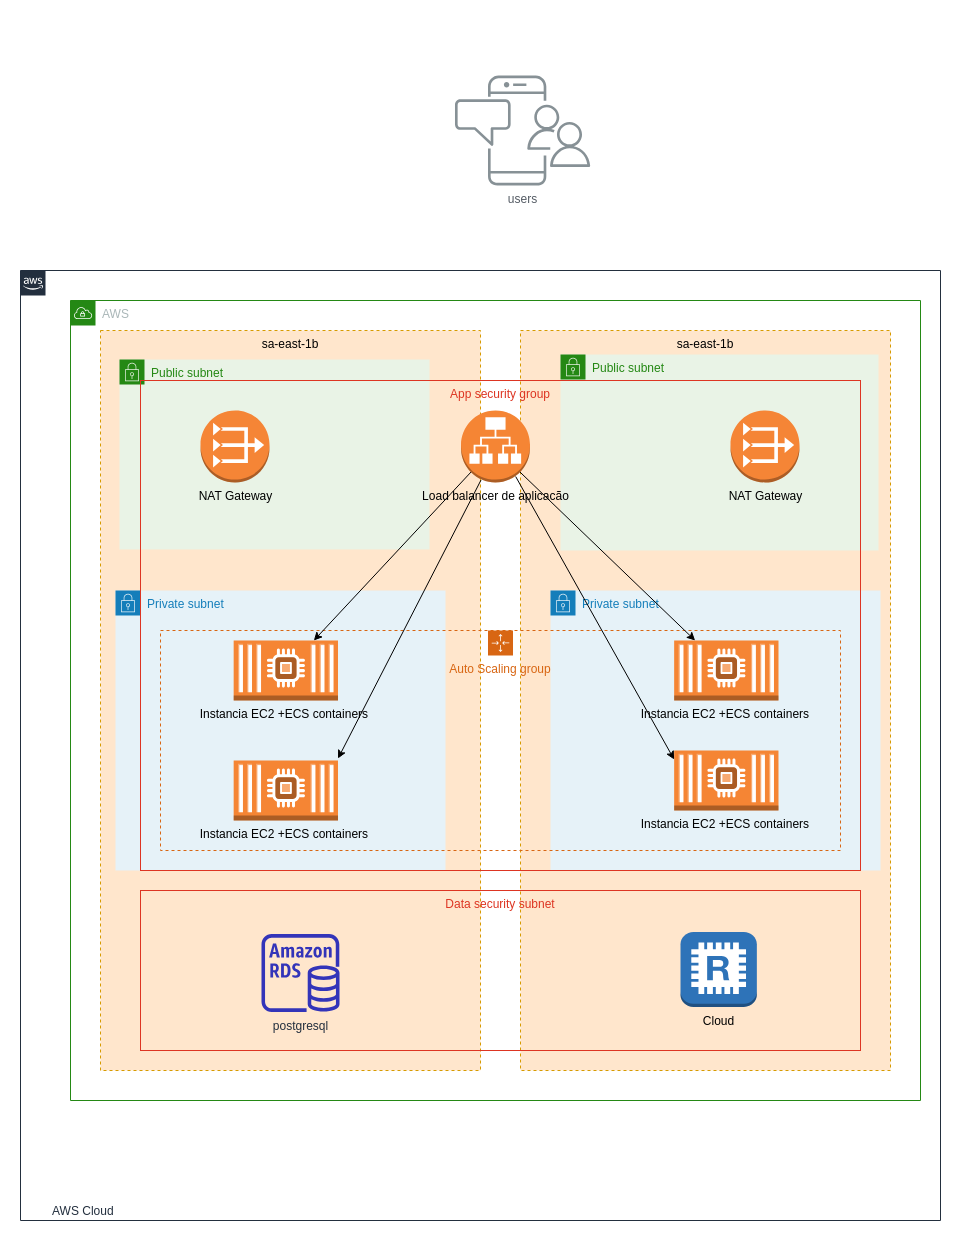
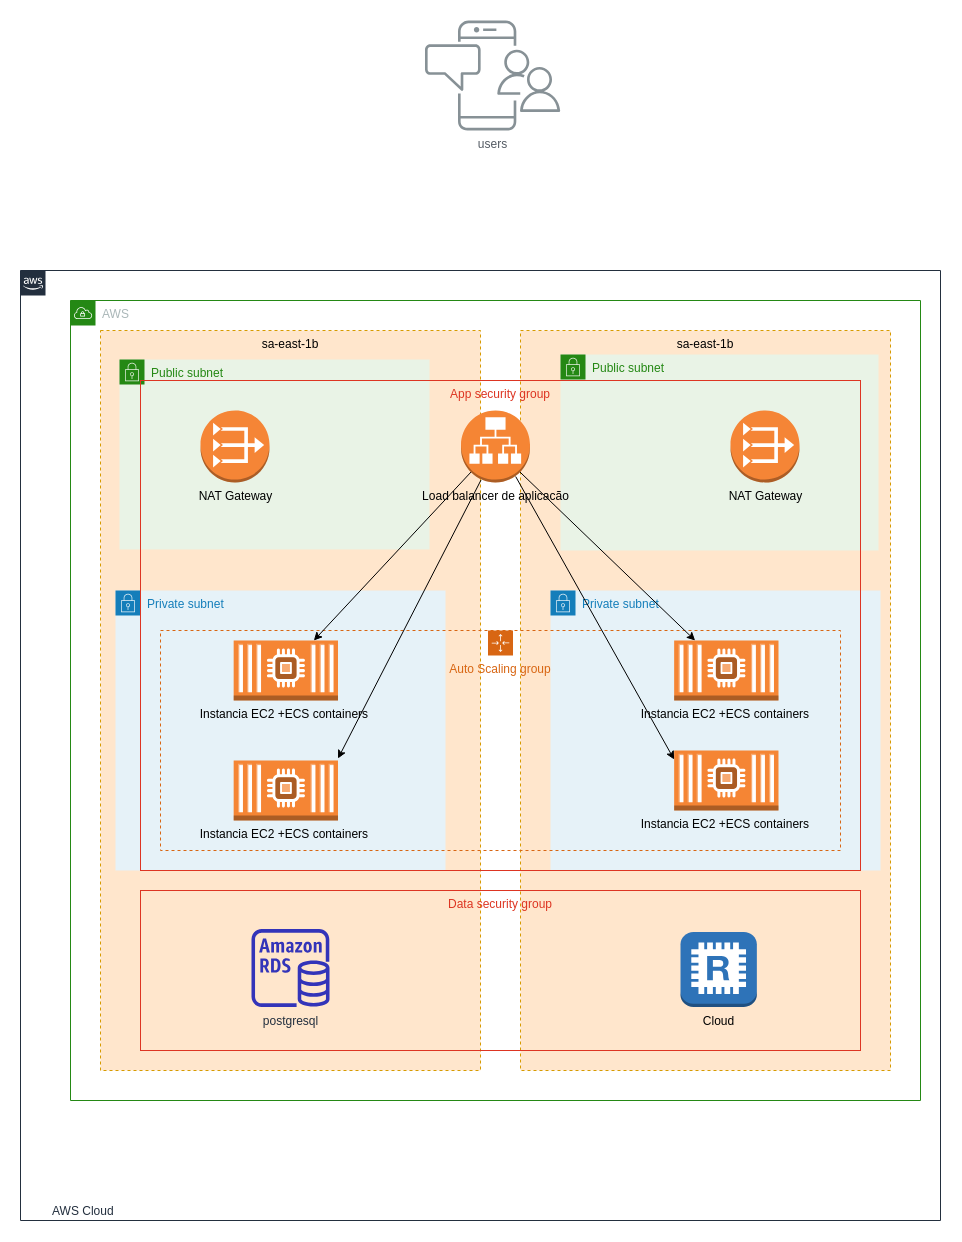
node "users": moved (523, 131) -> (493, 76)
node "Data security subnet": label "Data security subnet" -> "Data security group"
node "postgresql": moved (301, 973) -> (291, 968)
